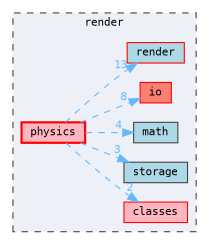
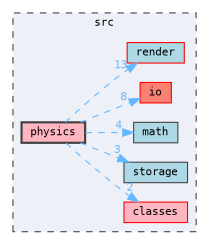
cluster "render": label "render" -> "src"
node "physics": color red -> grey25
